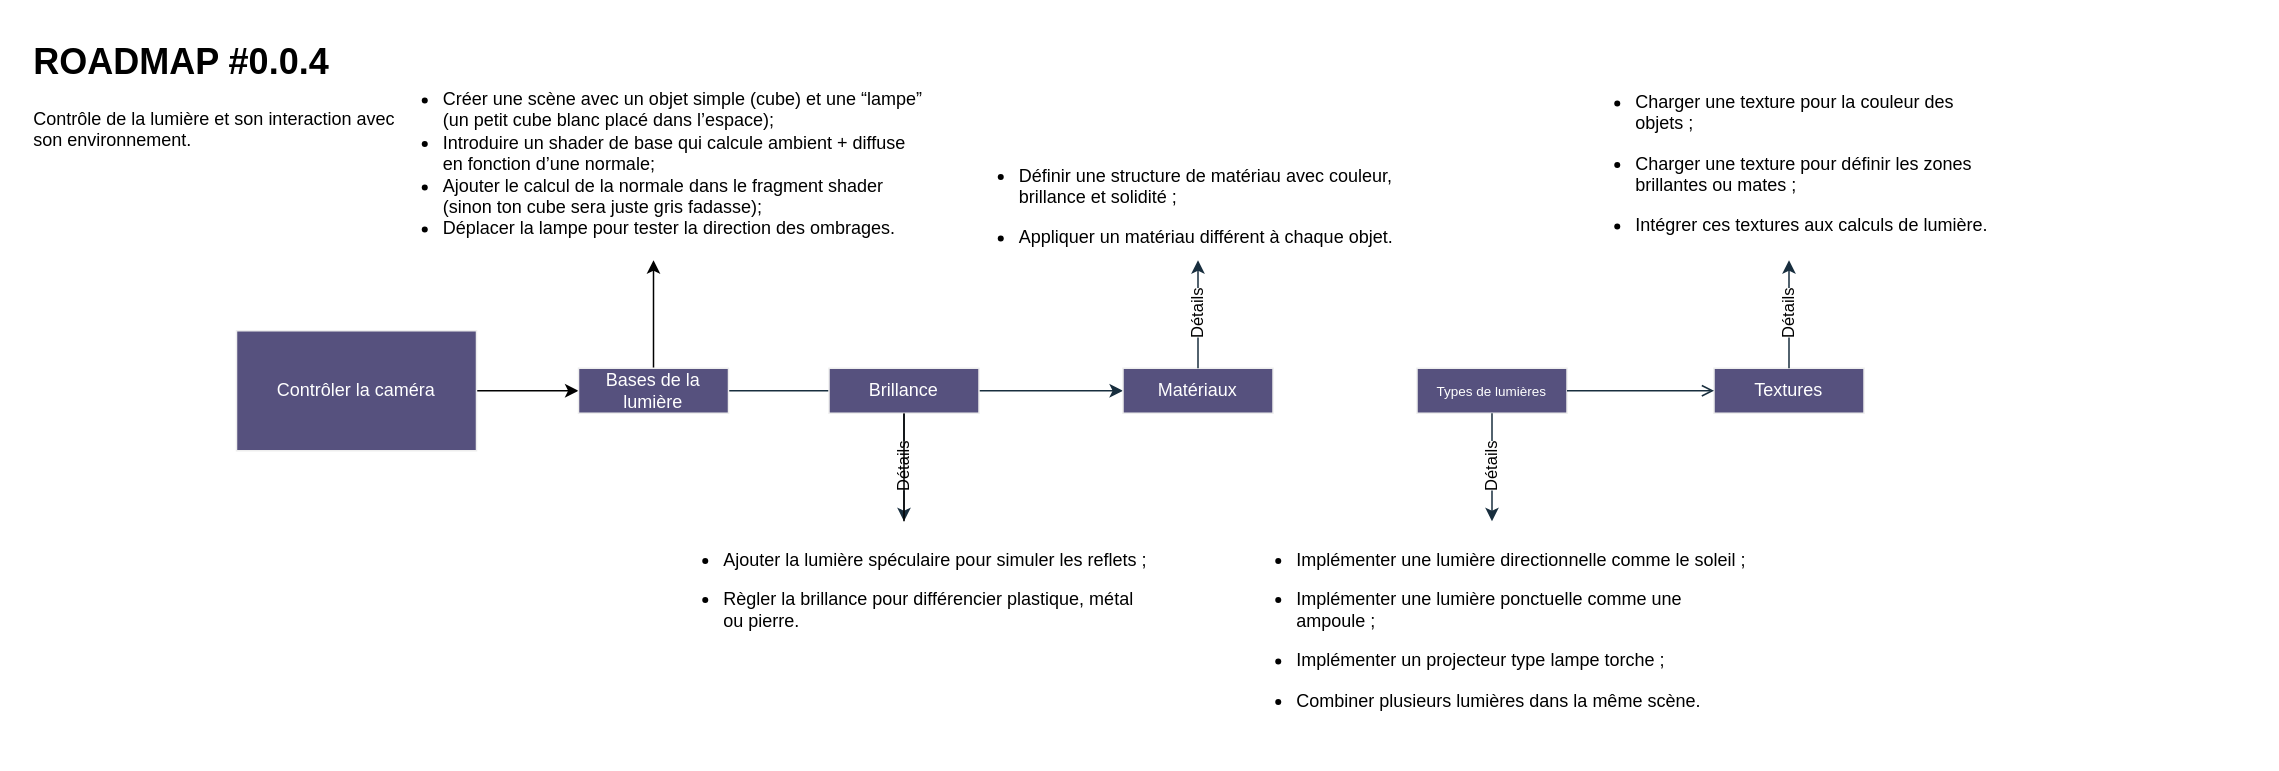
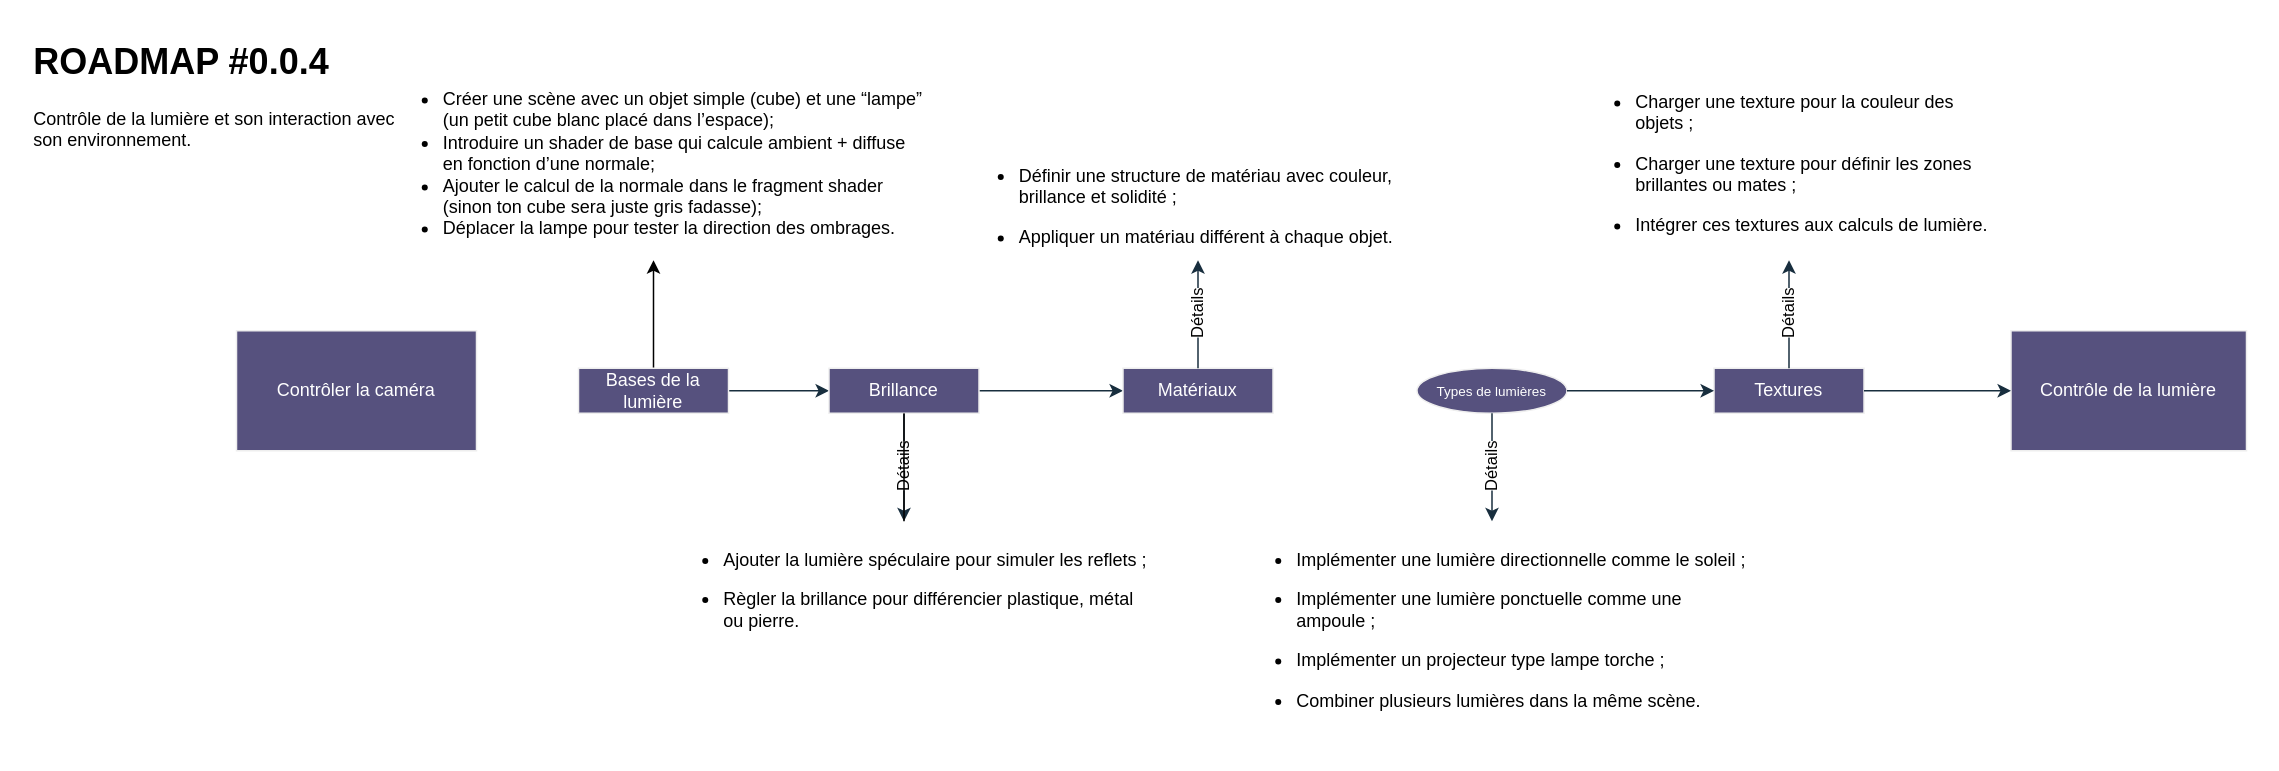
edge "Contrôler la caméra" -> "Bases de la lumière": removed
edge "Bases de la lumière" -- "Brillance": arrowhead none -> classic
node "Types de lumières": shape rectangle -> ellipse
edge "Types de lumières" -> "Textures": arrowhead open -> classic
edge "Textures" -> "Contrôle de la lumière": added
node "Contrôle de la lumière": added
